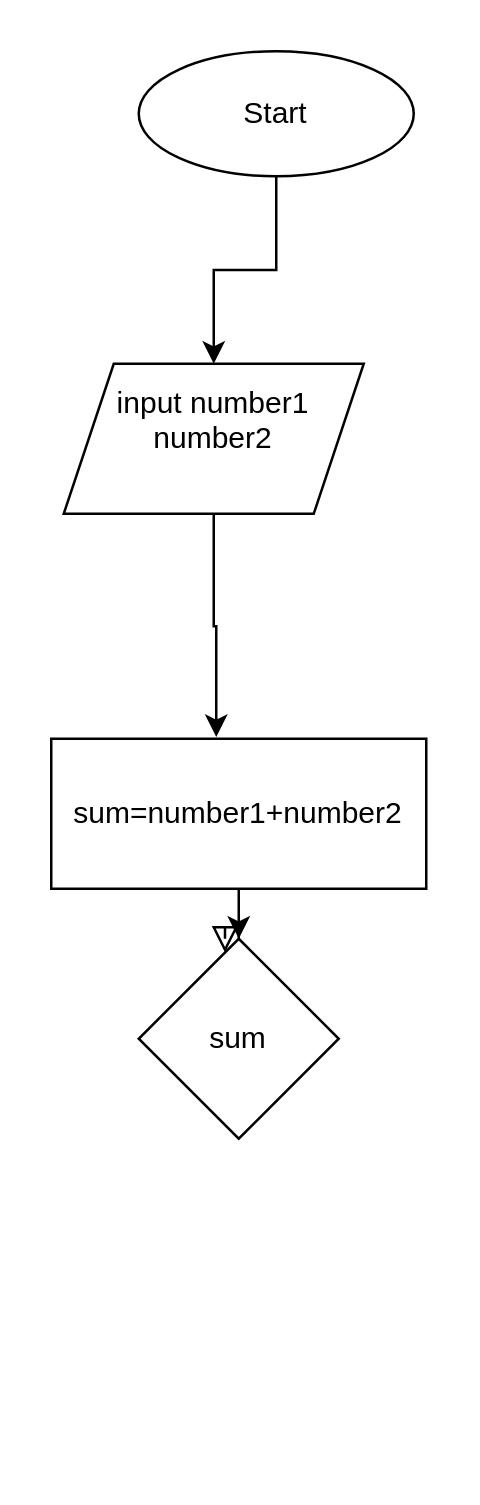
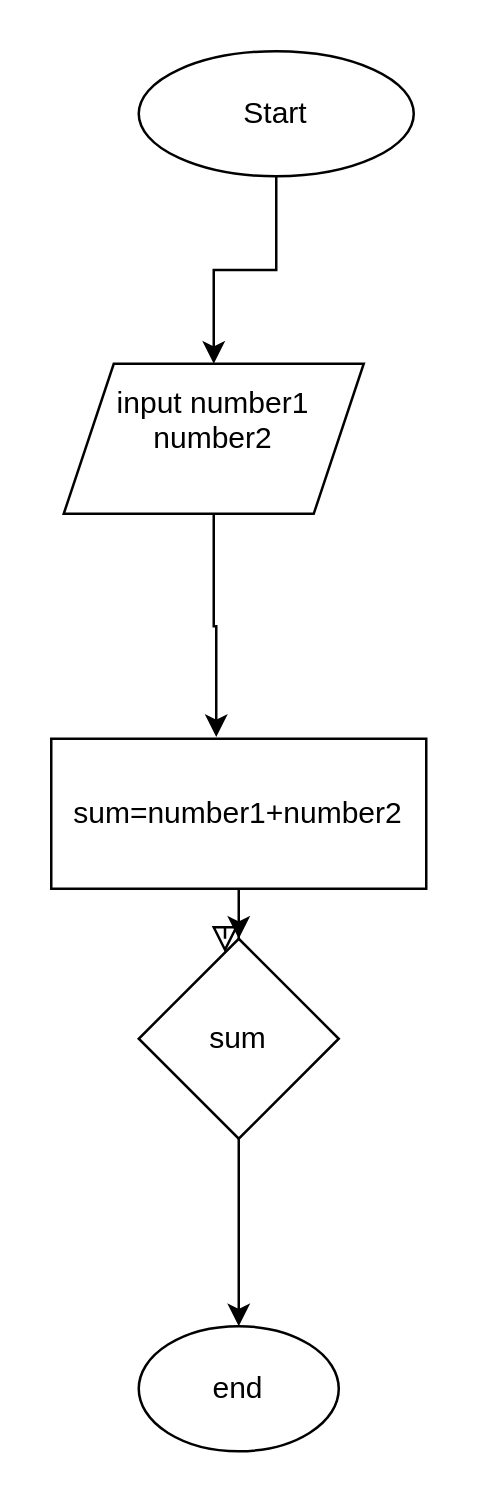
edge "sum" -> "end": added
node "end": added
